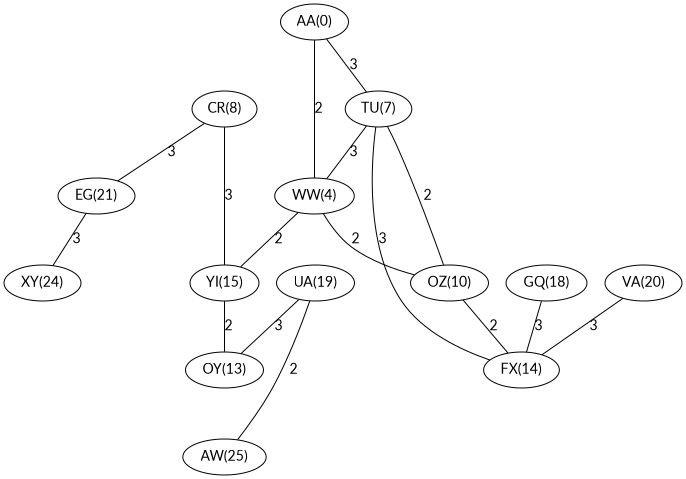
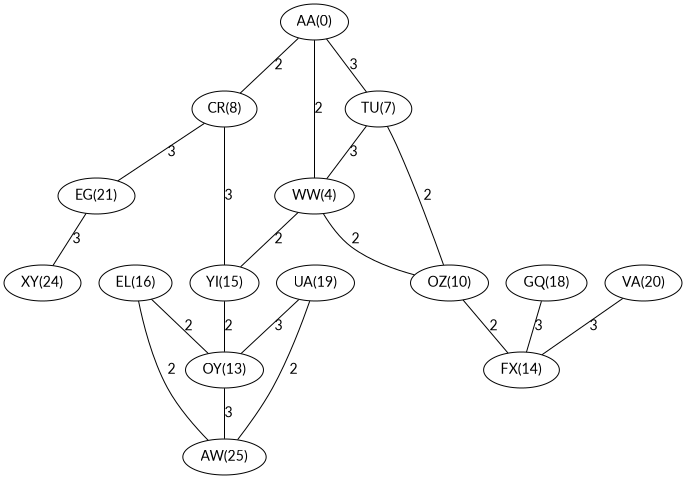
edge "AA(0)" -- "CR(8)": added, label "2"
edge "TU(7)" -- "FX(14)": removed, label "3"
node "EL(16)": added
edge "OY(13)" -- "AW(25)": added, label "3"
